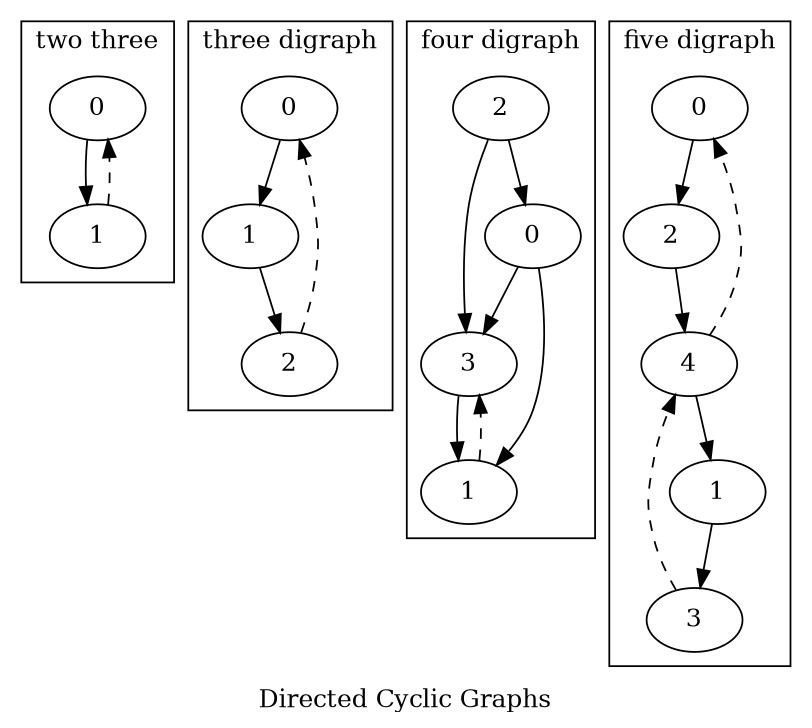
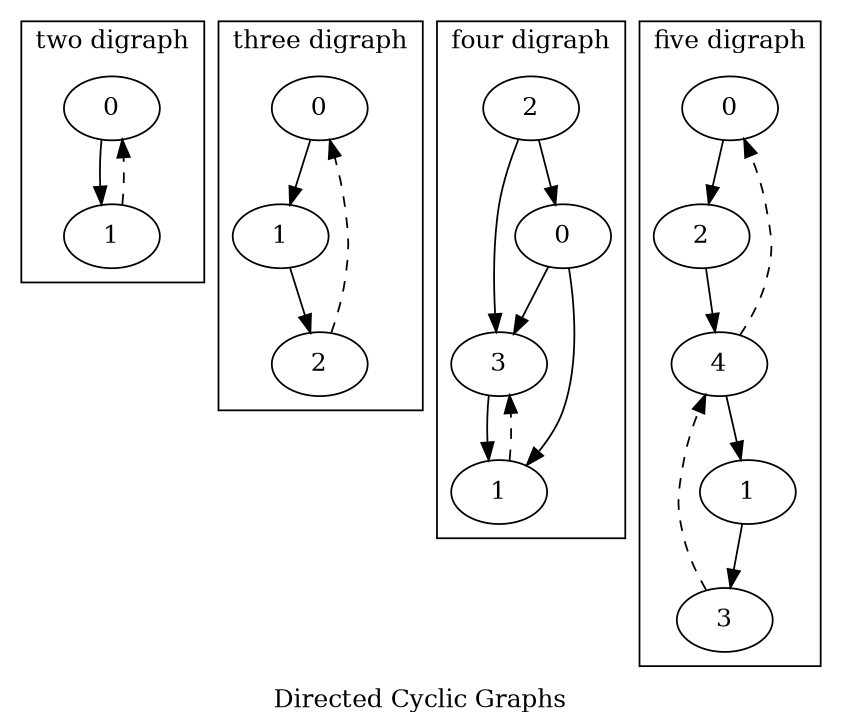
cluster "two three": label "two three" -> "two digraph"
